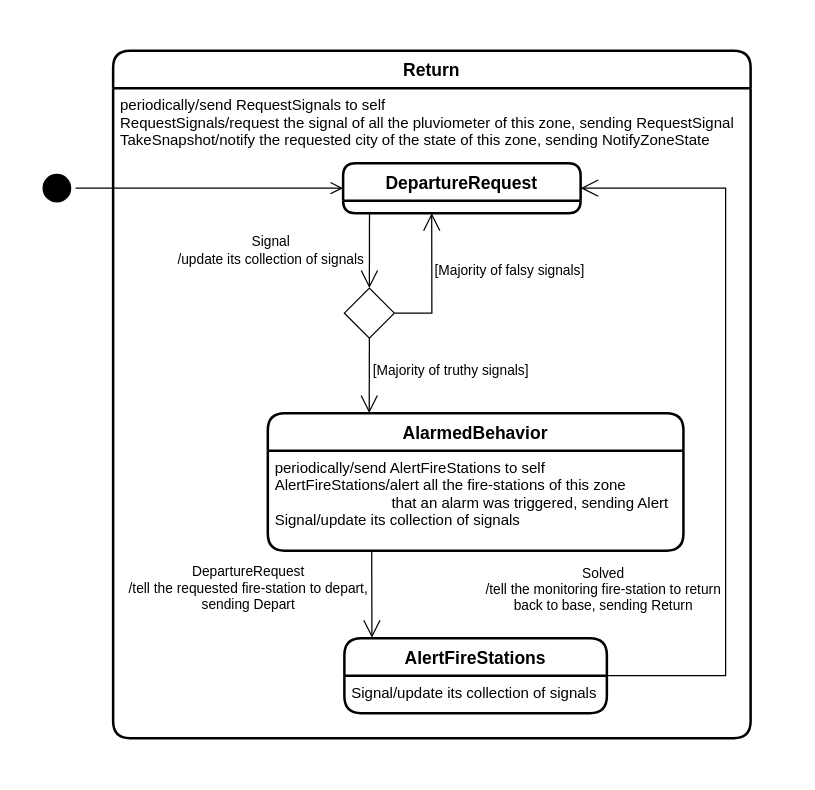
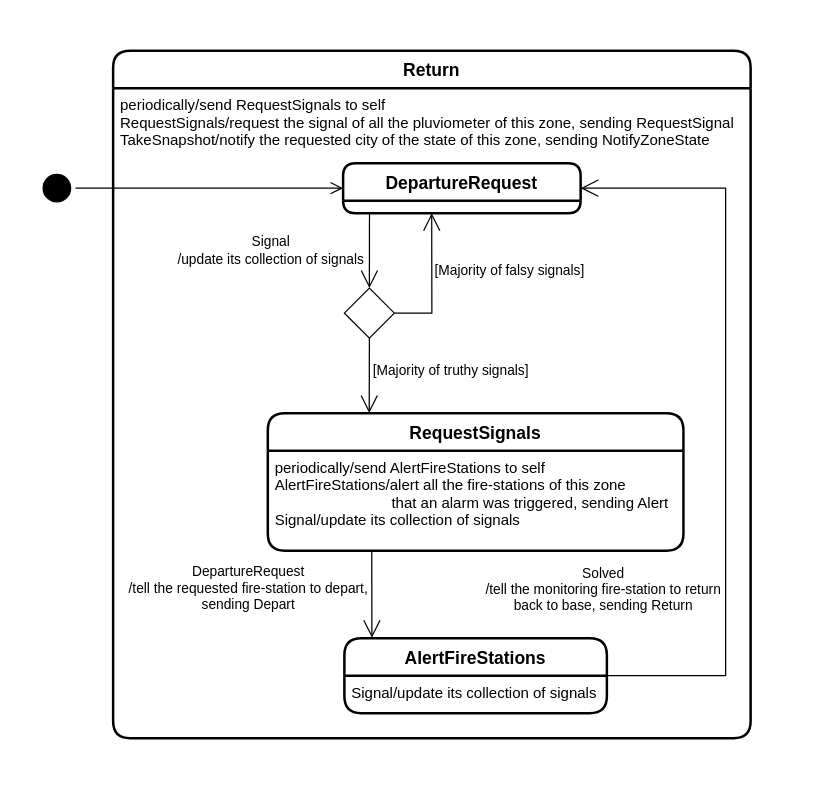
node "AlarmedBehavior": label "AlarmedBehavior" -> "RequestSignals"
